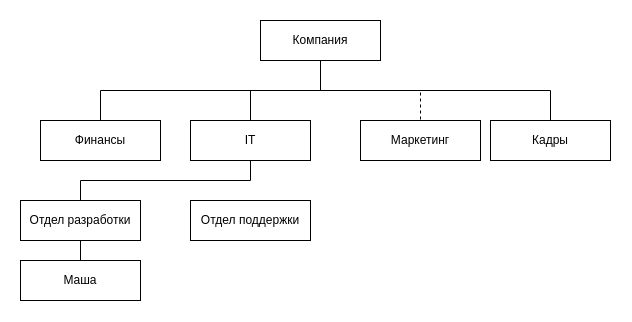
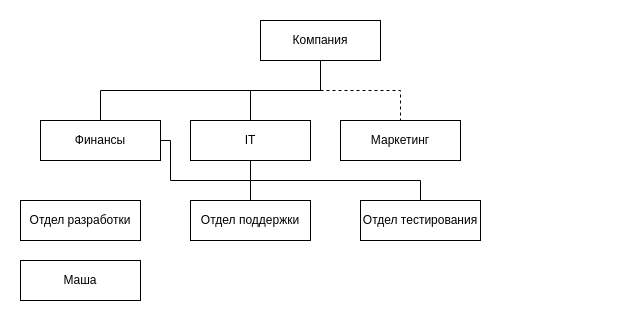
edge "Компания" -- "Кадры": removed
node "Маркетинг": moved (421, 141) -> (401, 141)
node "Кадры": removed
edge "IT" -- "Отдел разработки": now "IT" -- "Финансы"
edge "IT" -- "Отдел тестирования": added
edge "IT" -- "Отдел поддержки": added
node "Отдел тестирования": added
edge "Отдел разработки" -- "Маша": removed
